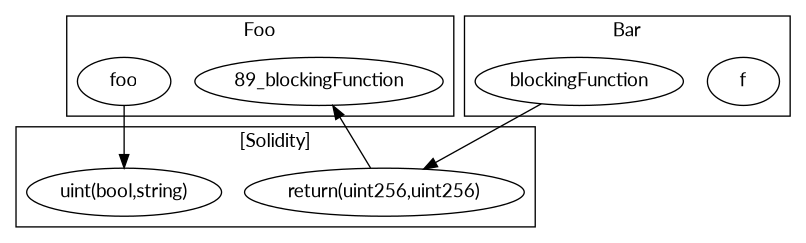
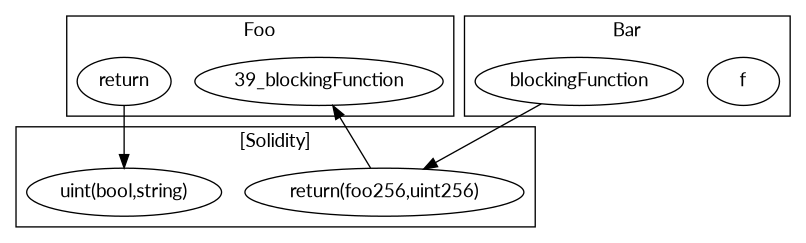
node "foo": label "foo" -> "return"
node "89_blockingFunction": label "89_blockingFunction" -> "39_blockingFunction"
node "return(uint256,uint256)": label "return(uint256,uint256)" -> "return(foo256,uint256)"
